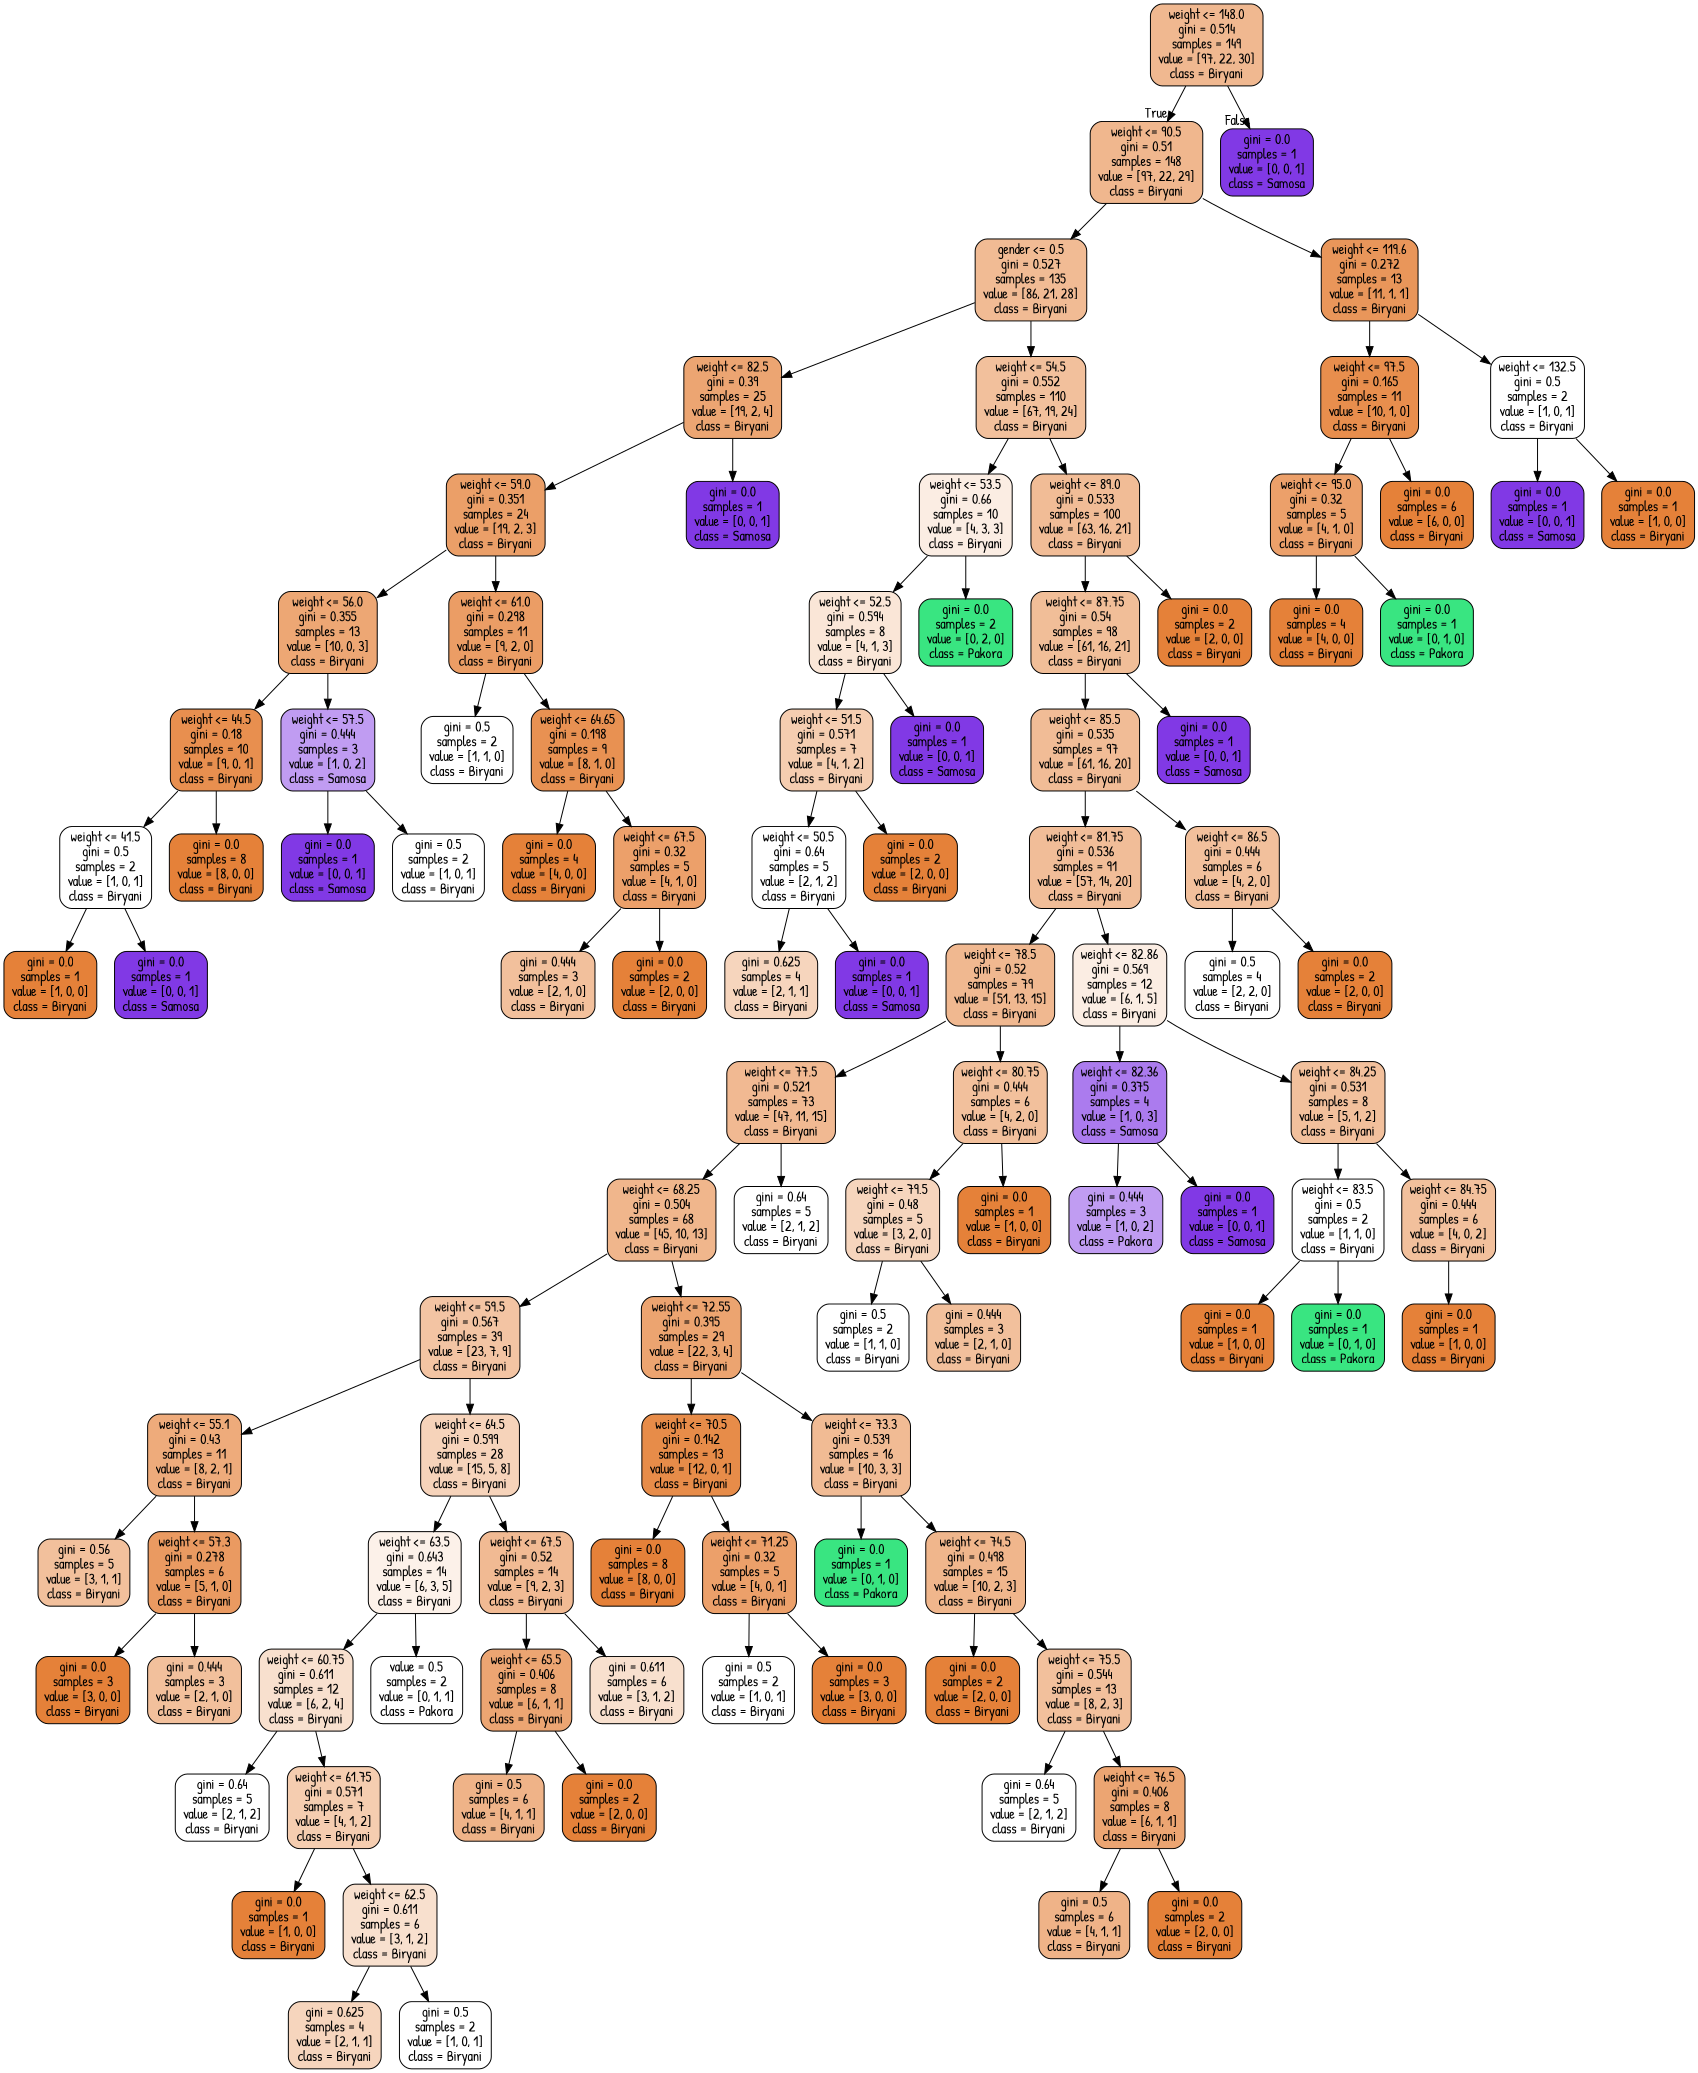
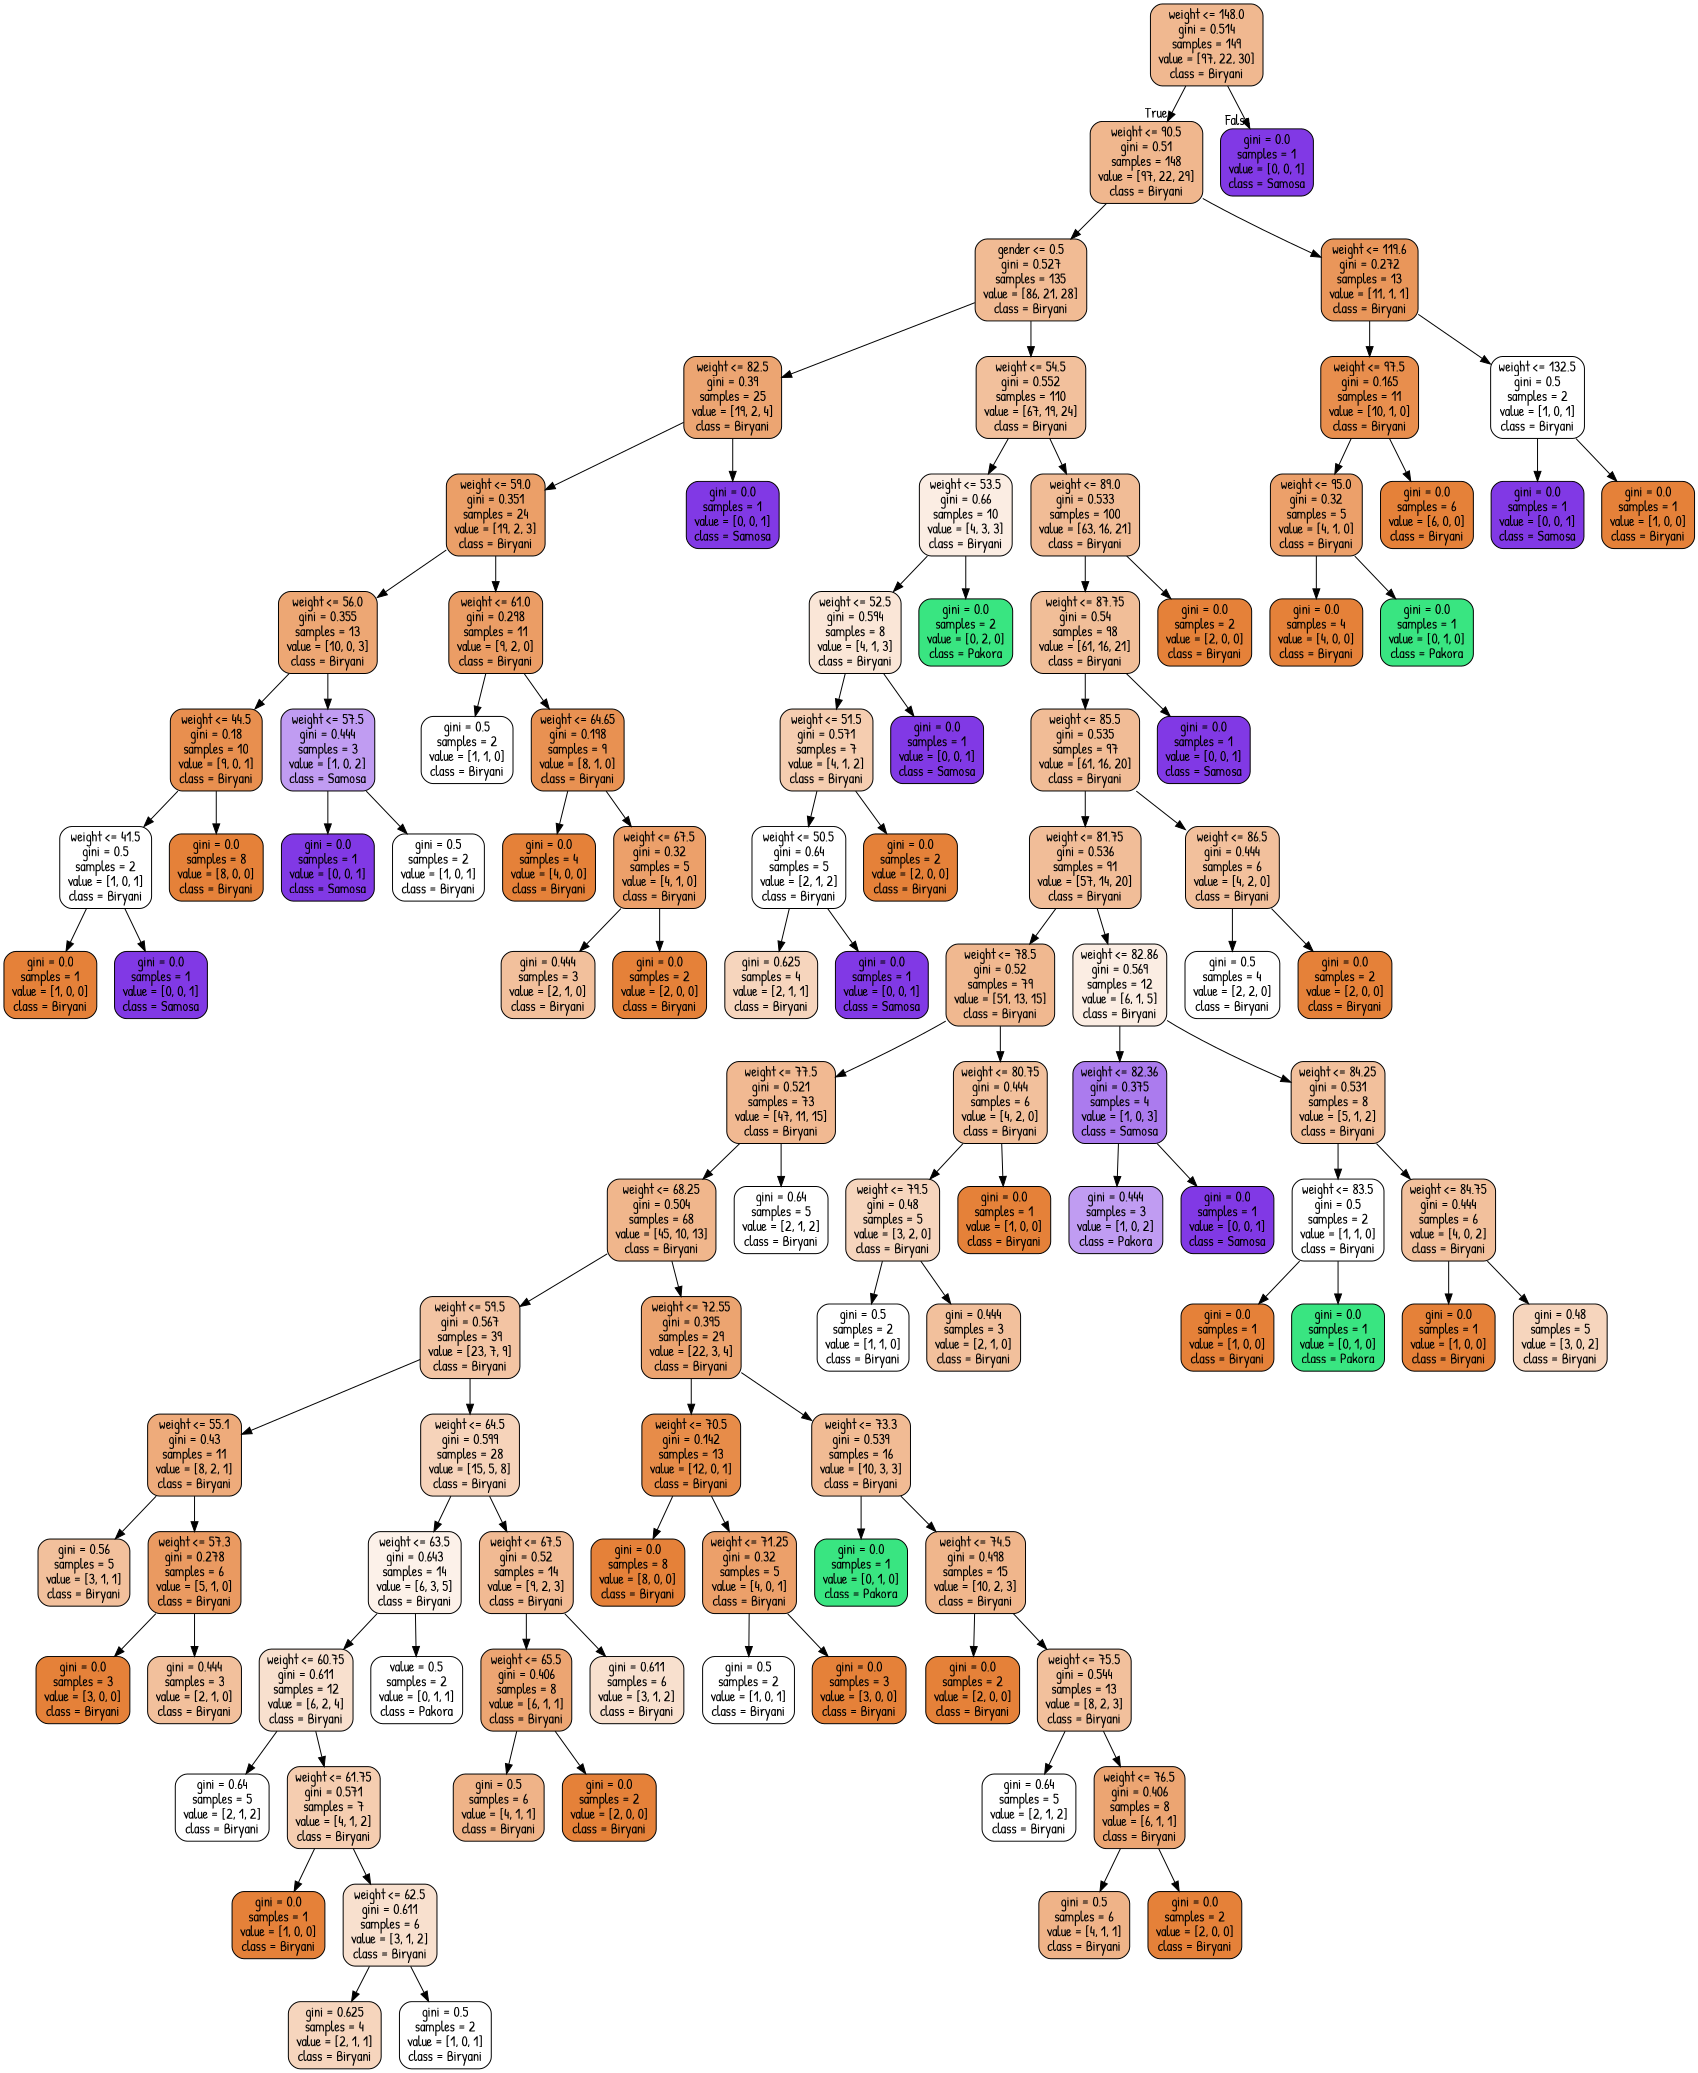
node "gini = 0.48 samples = 5 value = [3, 0, 2] class = Biryani": added
